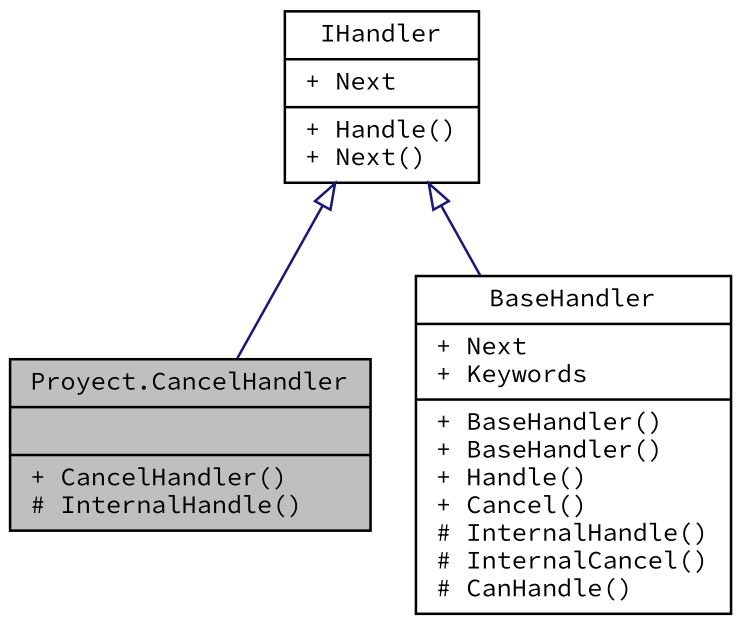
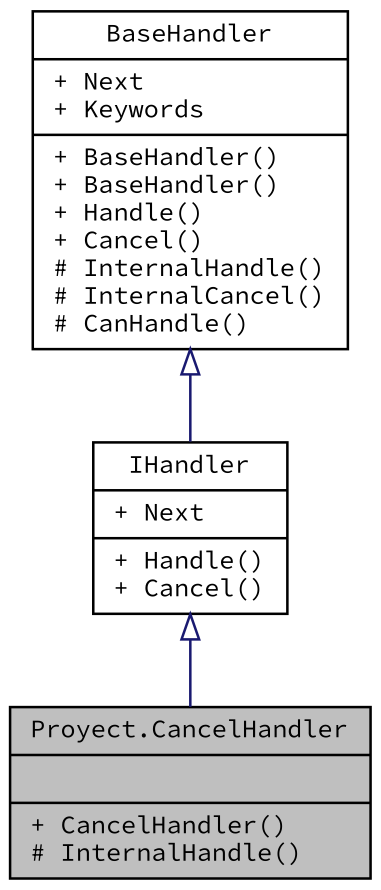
node "IHandler": text "+ Next()" -> "+ Cancel()"
edge "BaseHandler" -> "IHandler": reversed
